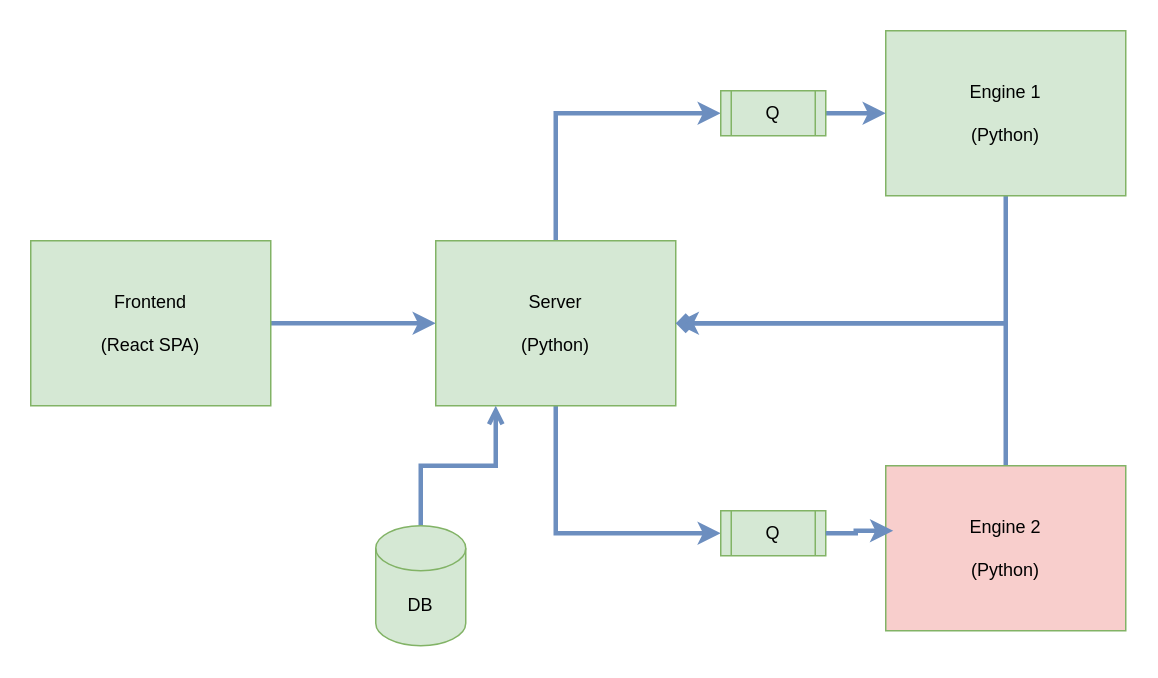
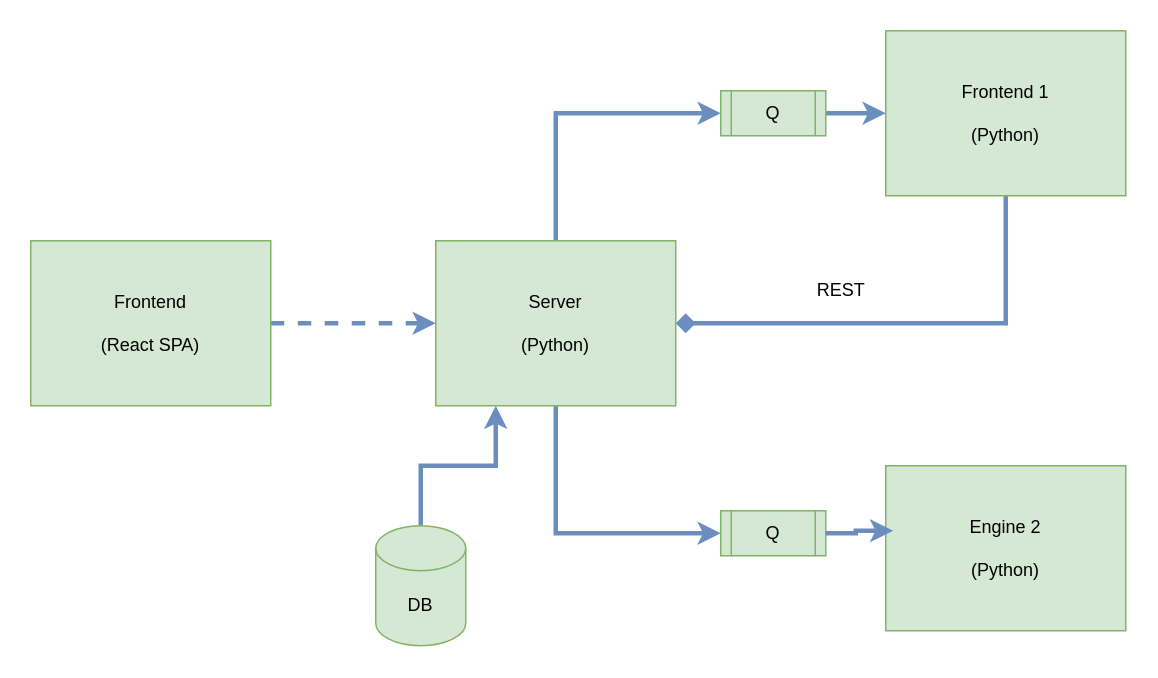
node "Engine 1 (Python)": label "Engine 1 (Python)" -> "Frontend 1 (Python)"
node "REST": added
edge "Frontend (React SPA)" -> "Server (Python)": style solid -> dashed
edge "Engine 2 (Python)" -> "Server (Python)": removed
edge "DB" -> "Server (Python)": arrowhead open -> classic
node "Engine 2 (Python)": fillcolor #f8cecc -> #d5e8d4
